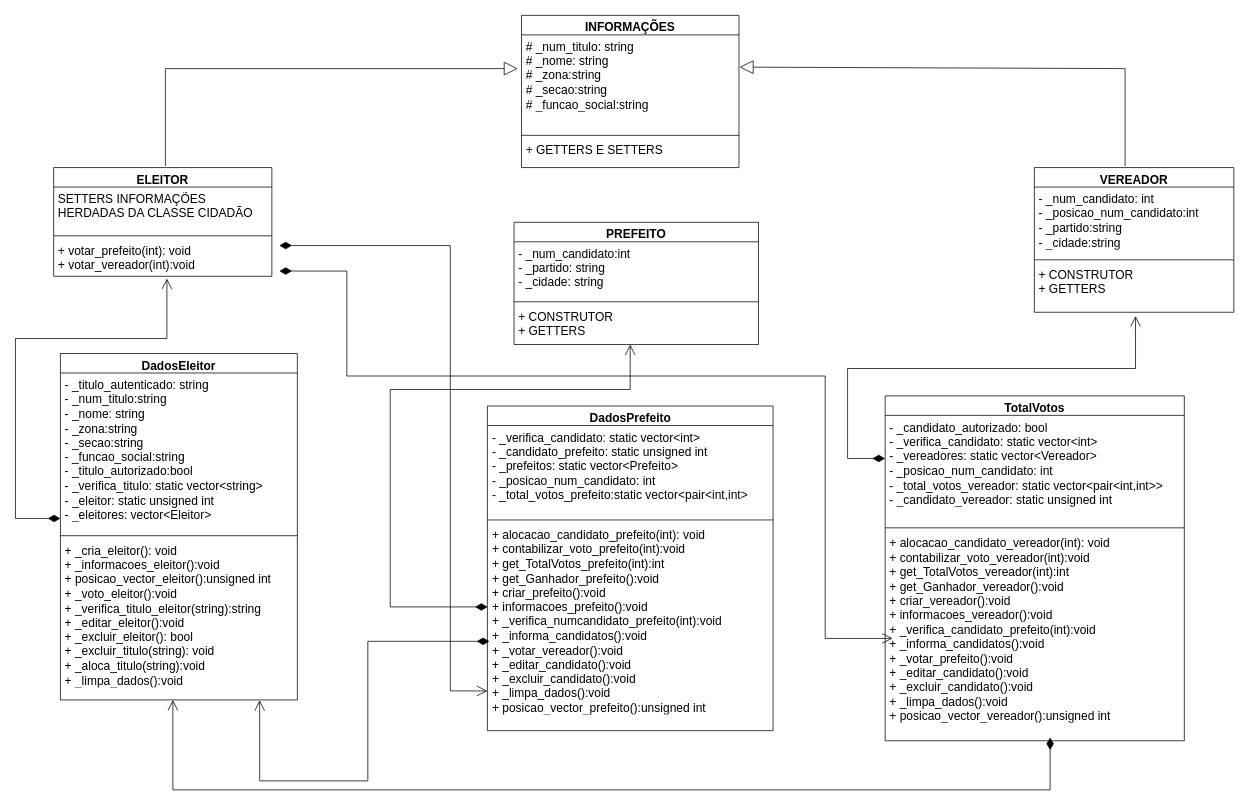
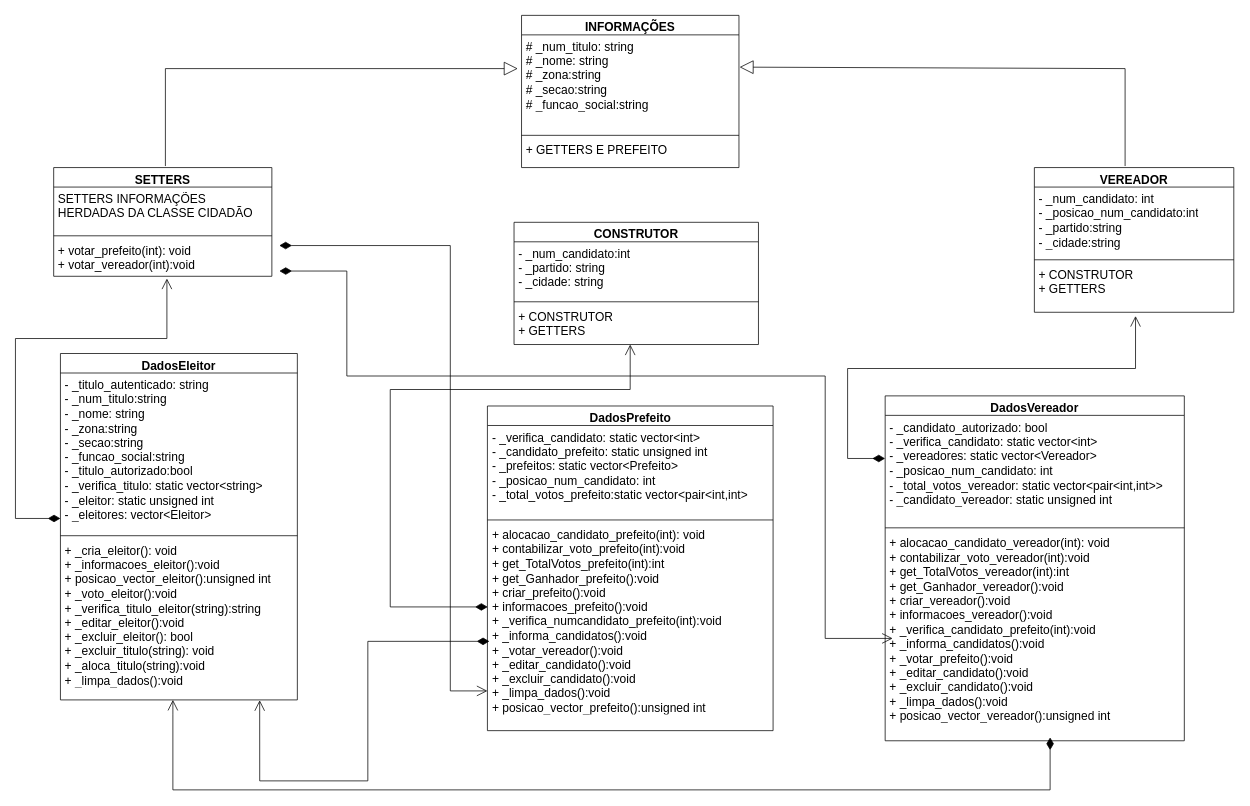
node "+ GETTERS E SETTERS": label "+ GETTERS E SETTERS" -> "+ GETTERS E PREFEITO"
node "ELEITOR": label "ELEITOR" -> "SETTERS"
node "PREFEITO": label "PREFEITO" -> "CONSTRUTOR"
node "TotalVotos": label "TotalVotos" -> "DadosVereador"
